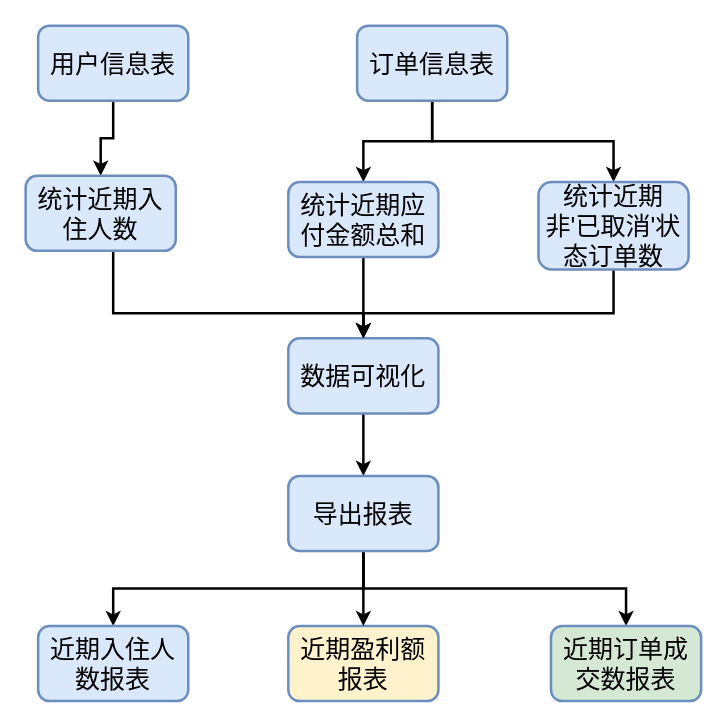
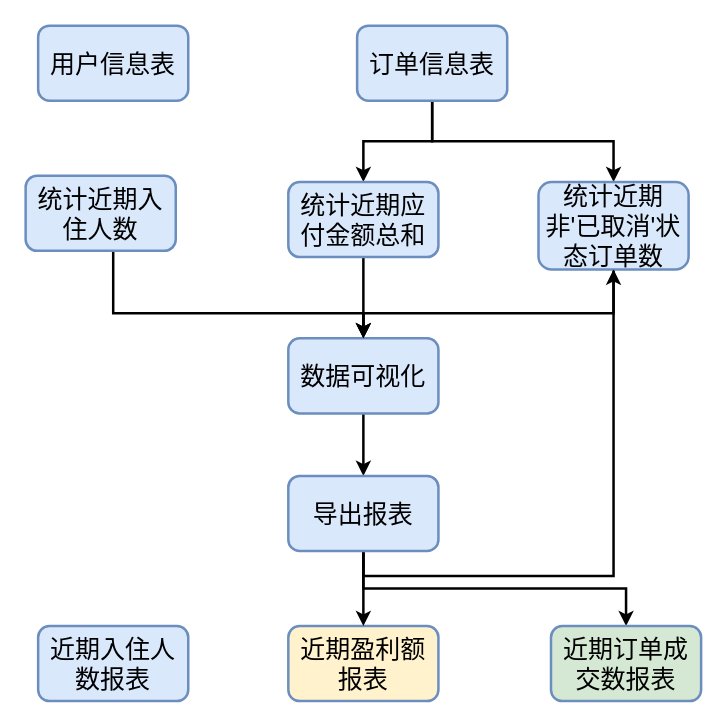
edge "用户信息表" -> "统计近期入住人数": removed
edge "导出报表" -> "近期入住人数报表": now "导出报表" -> "统计近期非'已取消'状态订单数"
